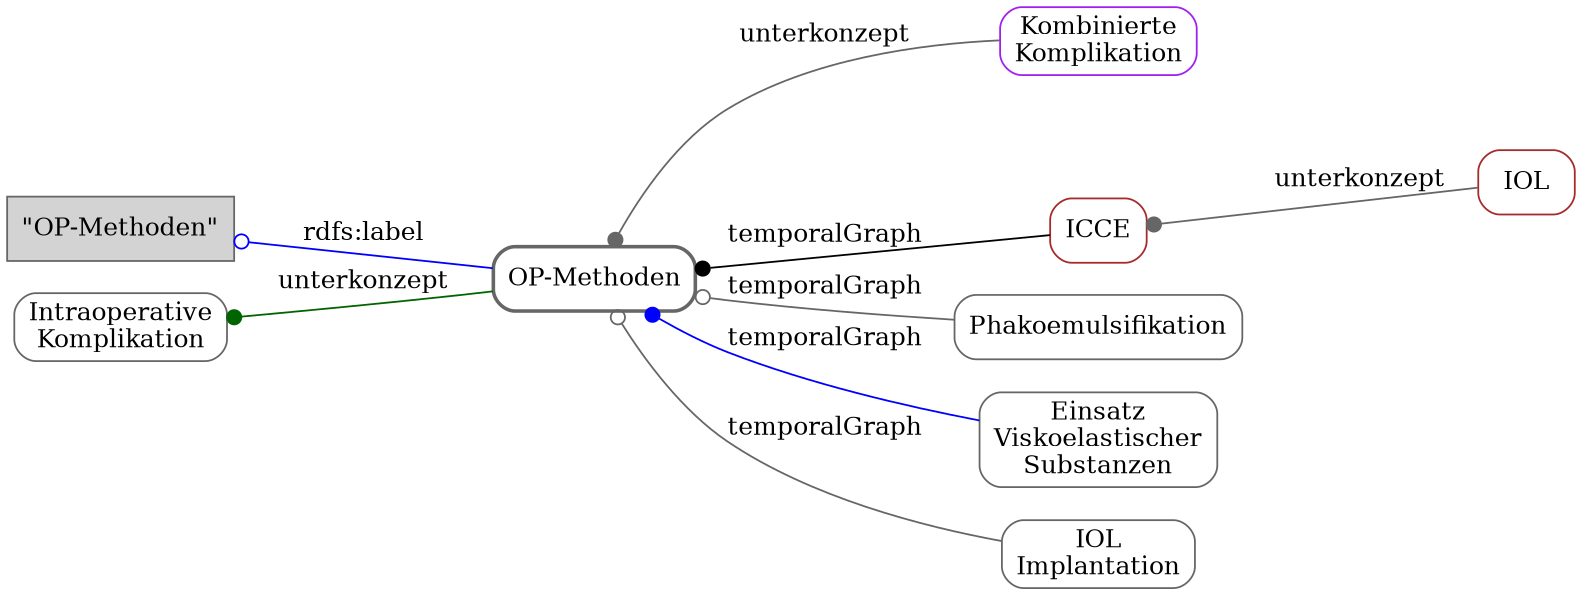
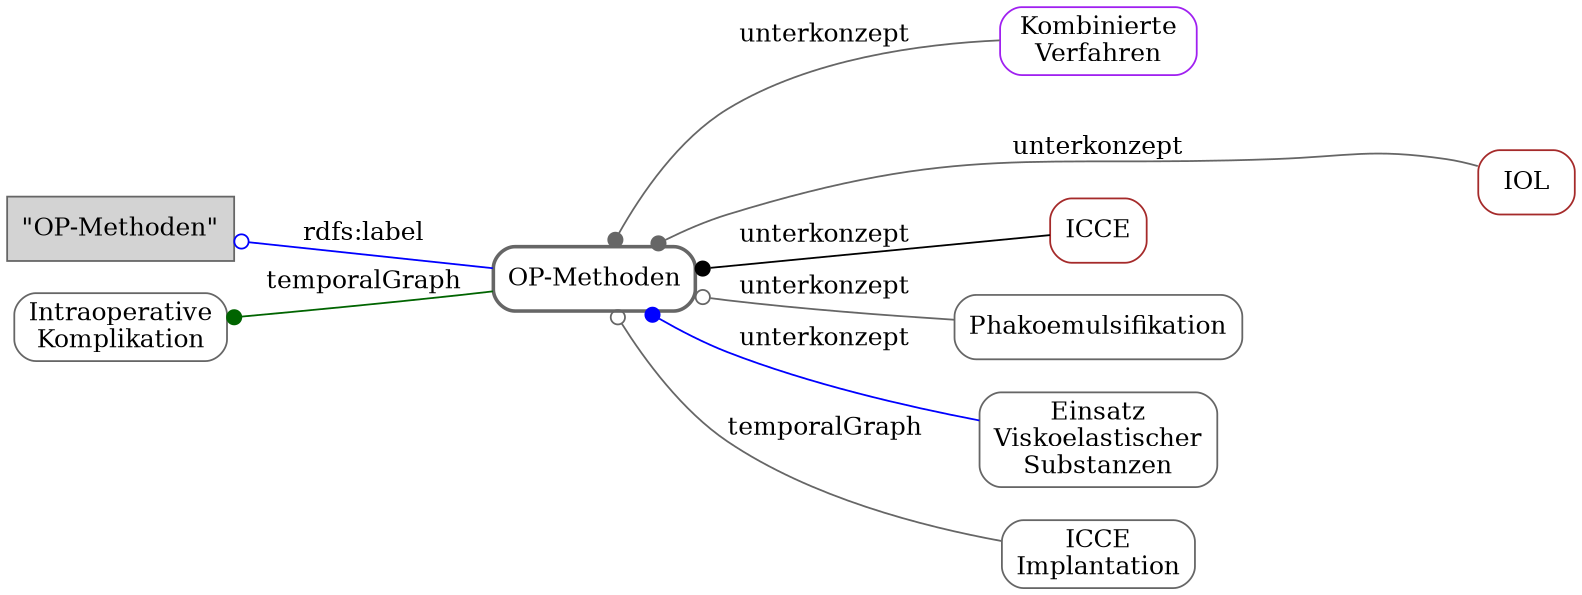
node "Kombinierte Komplikation": label "Kombinierte Komplikation" -> "Kombinierte Verfahren"
edge "IOL" -> "ICCE": now "IOL" -> "OP-Methoden"
edge "ICCE" -> "OP-Methoden": label "temporalGraph" -> "unterkonzept"
edge "OP-Methoden" -> "Intraoperative Komplikation": label "unterkonzept" -> "temporalGraph"
edge "Phakoemulsifikation" -> "OP-Methoden": label "temporalGraph" -> "unterkonzept"
edge "Einsatz Viskoelastischer Substanzen" -> "OP-Methoden": label "temporalGraph" -> "unterkonzept"
node "IOL Implantation": label "IOL Implantation" -> "ICCE Implantation"
